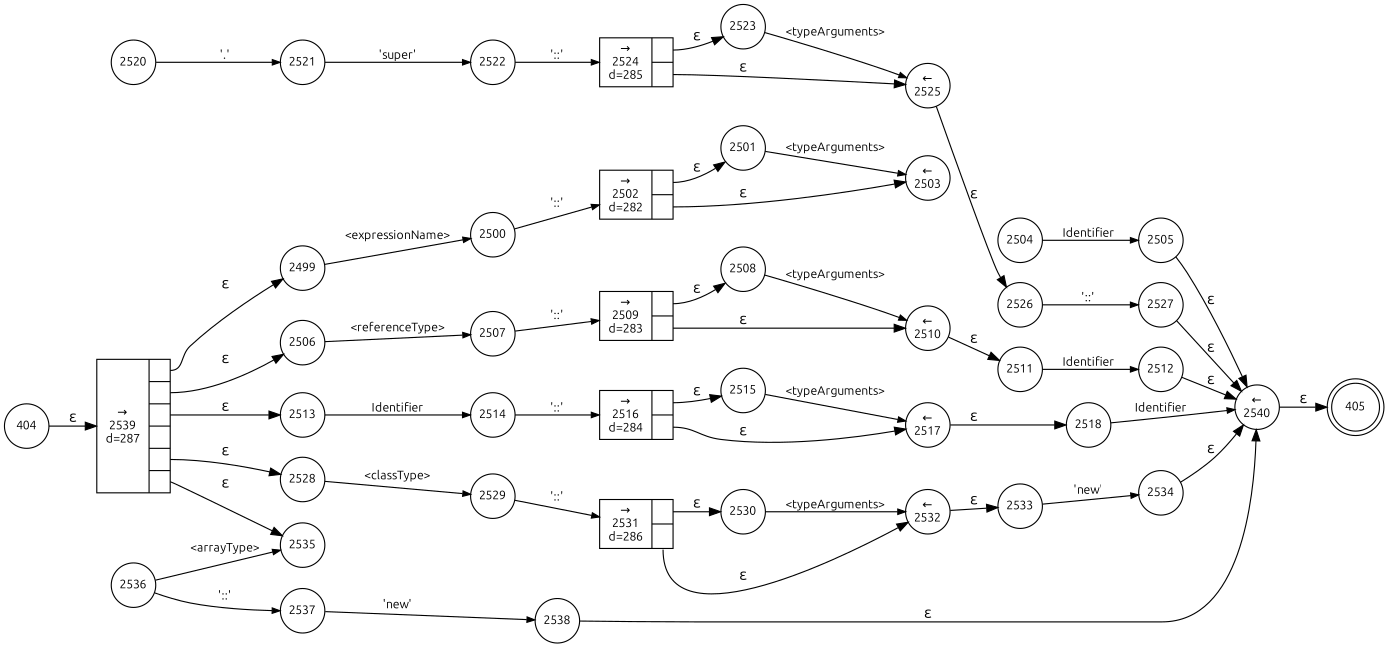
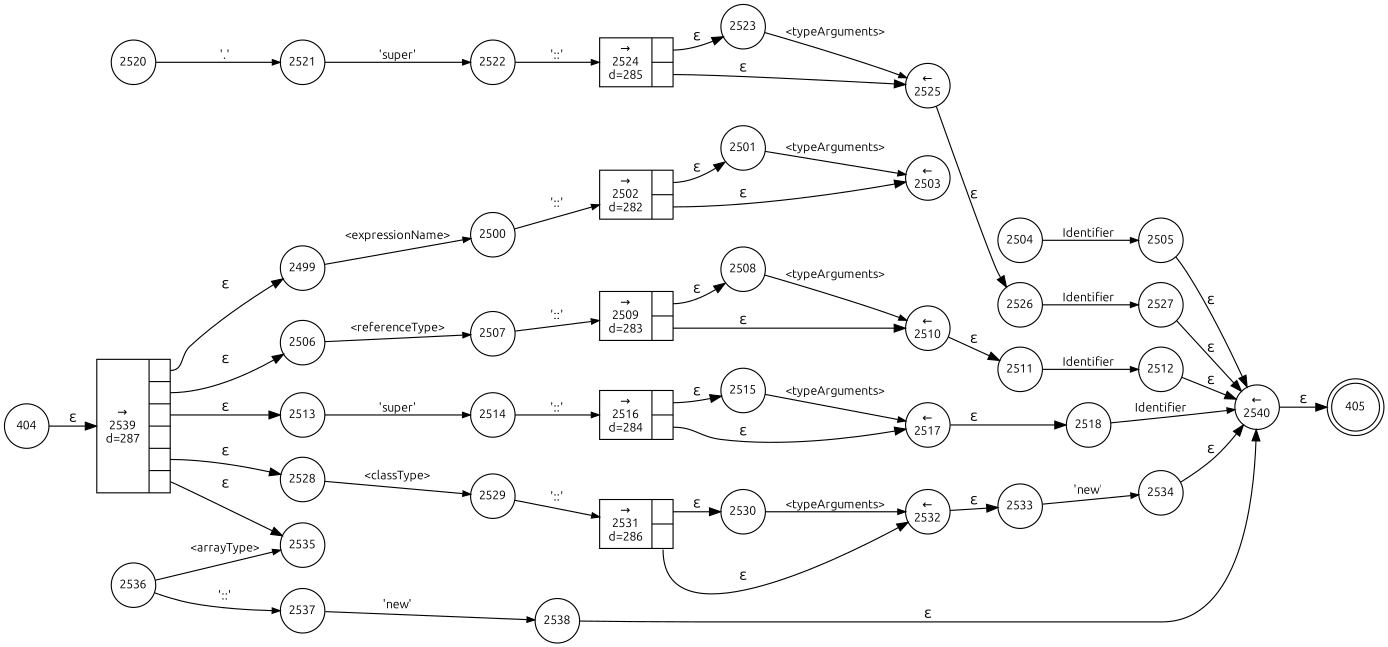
edge "2526" -> "2527": label "'::'" -> "Identifier"
edge "2513" -> "2514": label "Identifier" -> "'super'"
